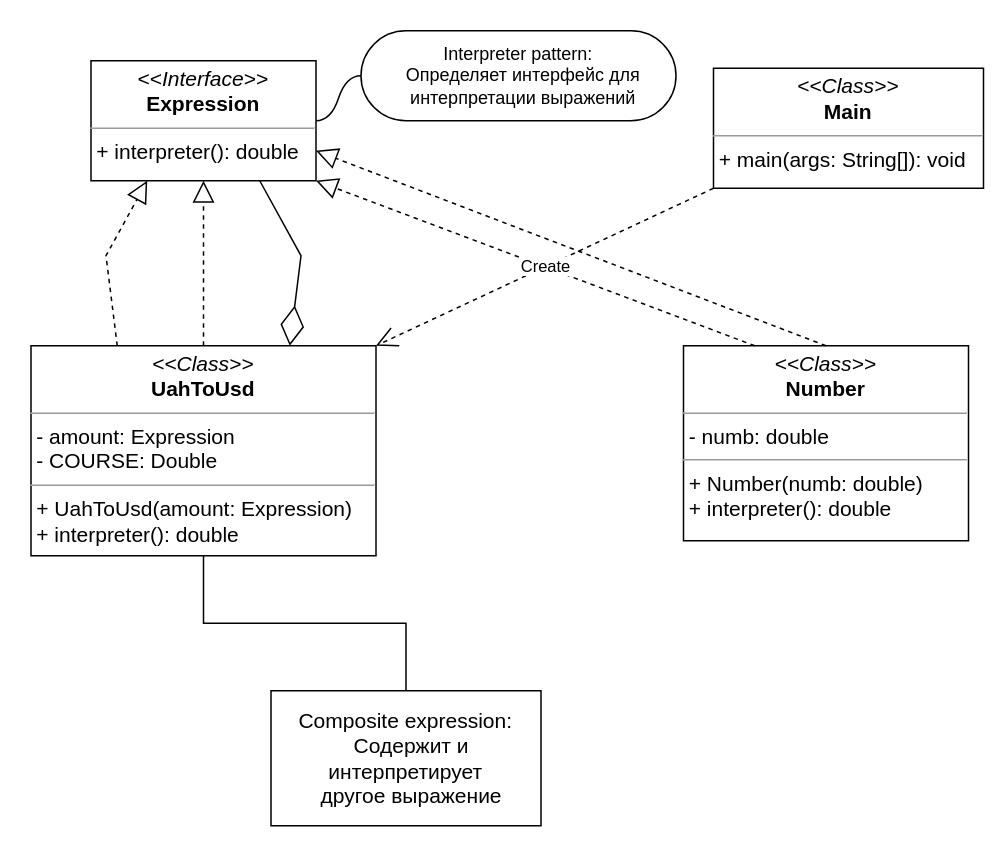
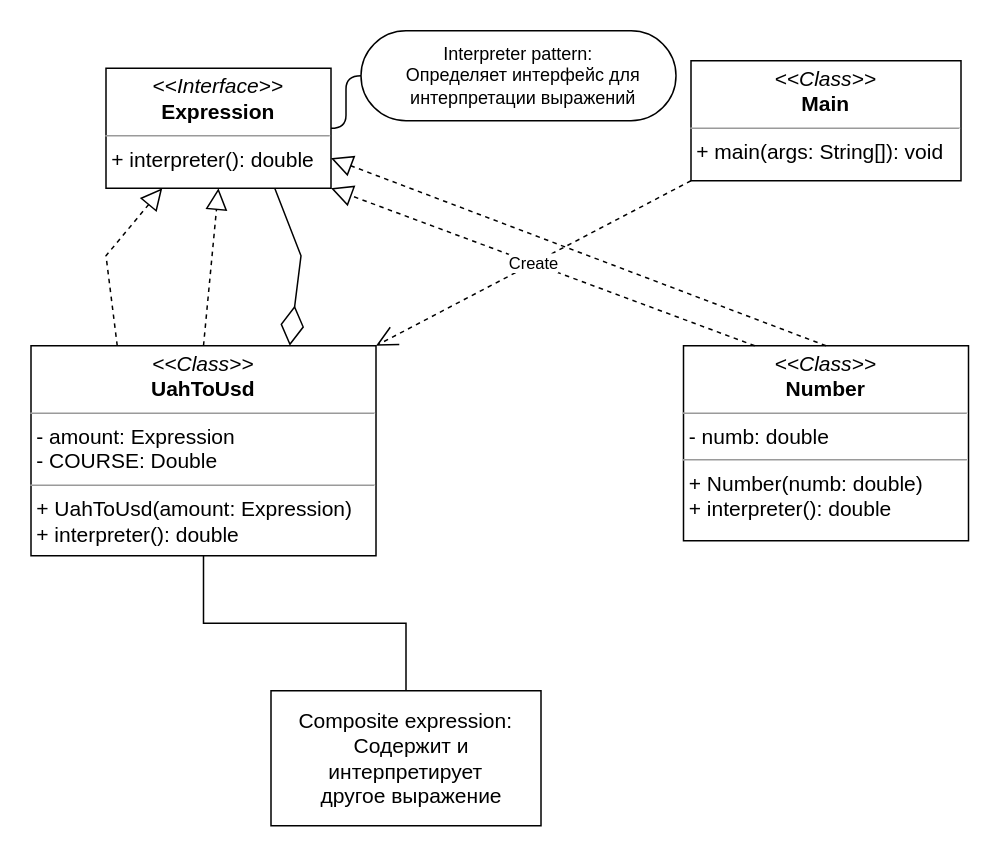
node "<<Interface>> Expression + interpreter(): double": moved (203, 121) -> (218, 128)
node "<<Class>> Main + main(args: String[]): void": moved (848, 128) -> (826, 121)
